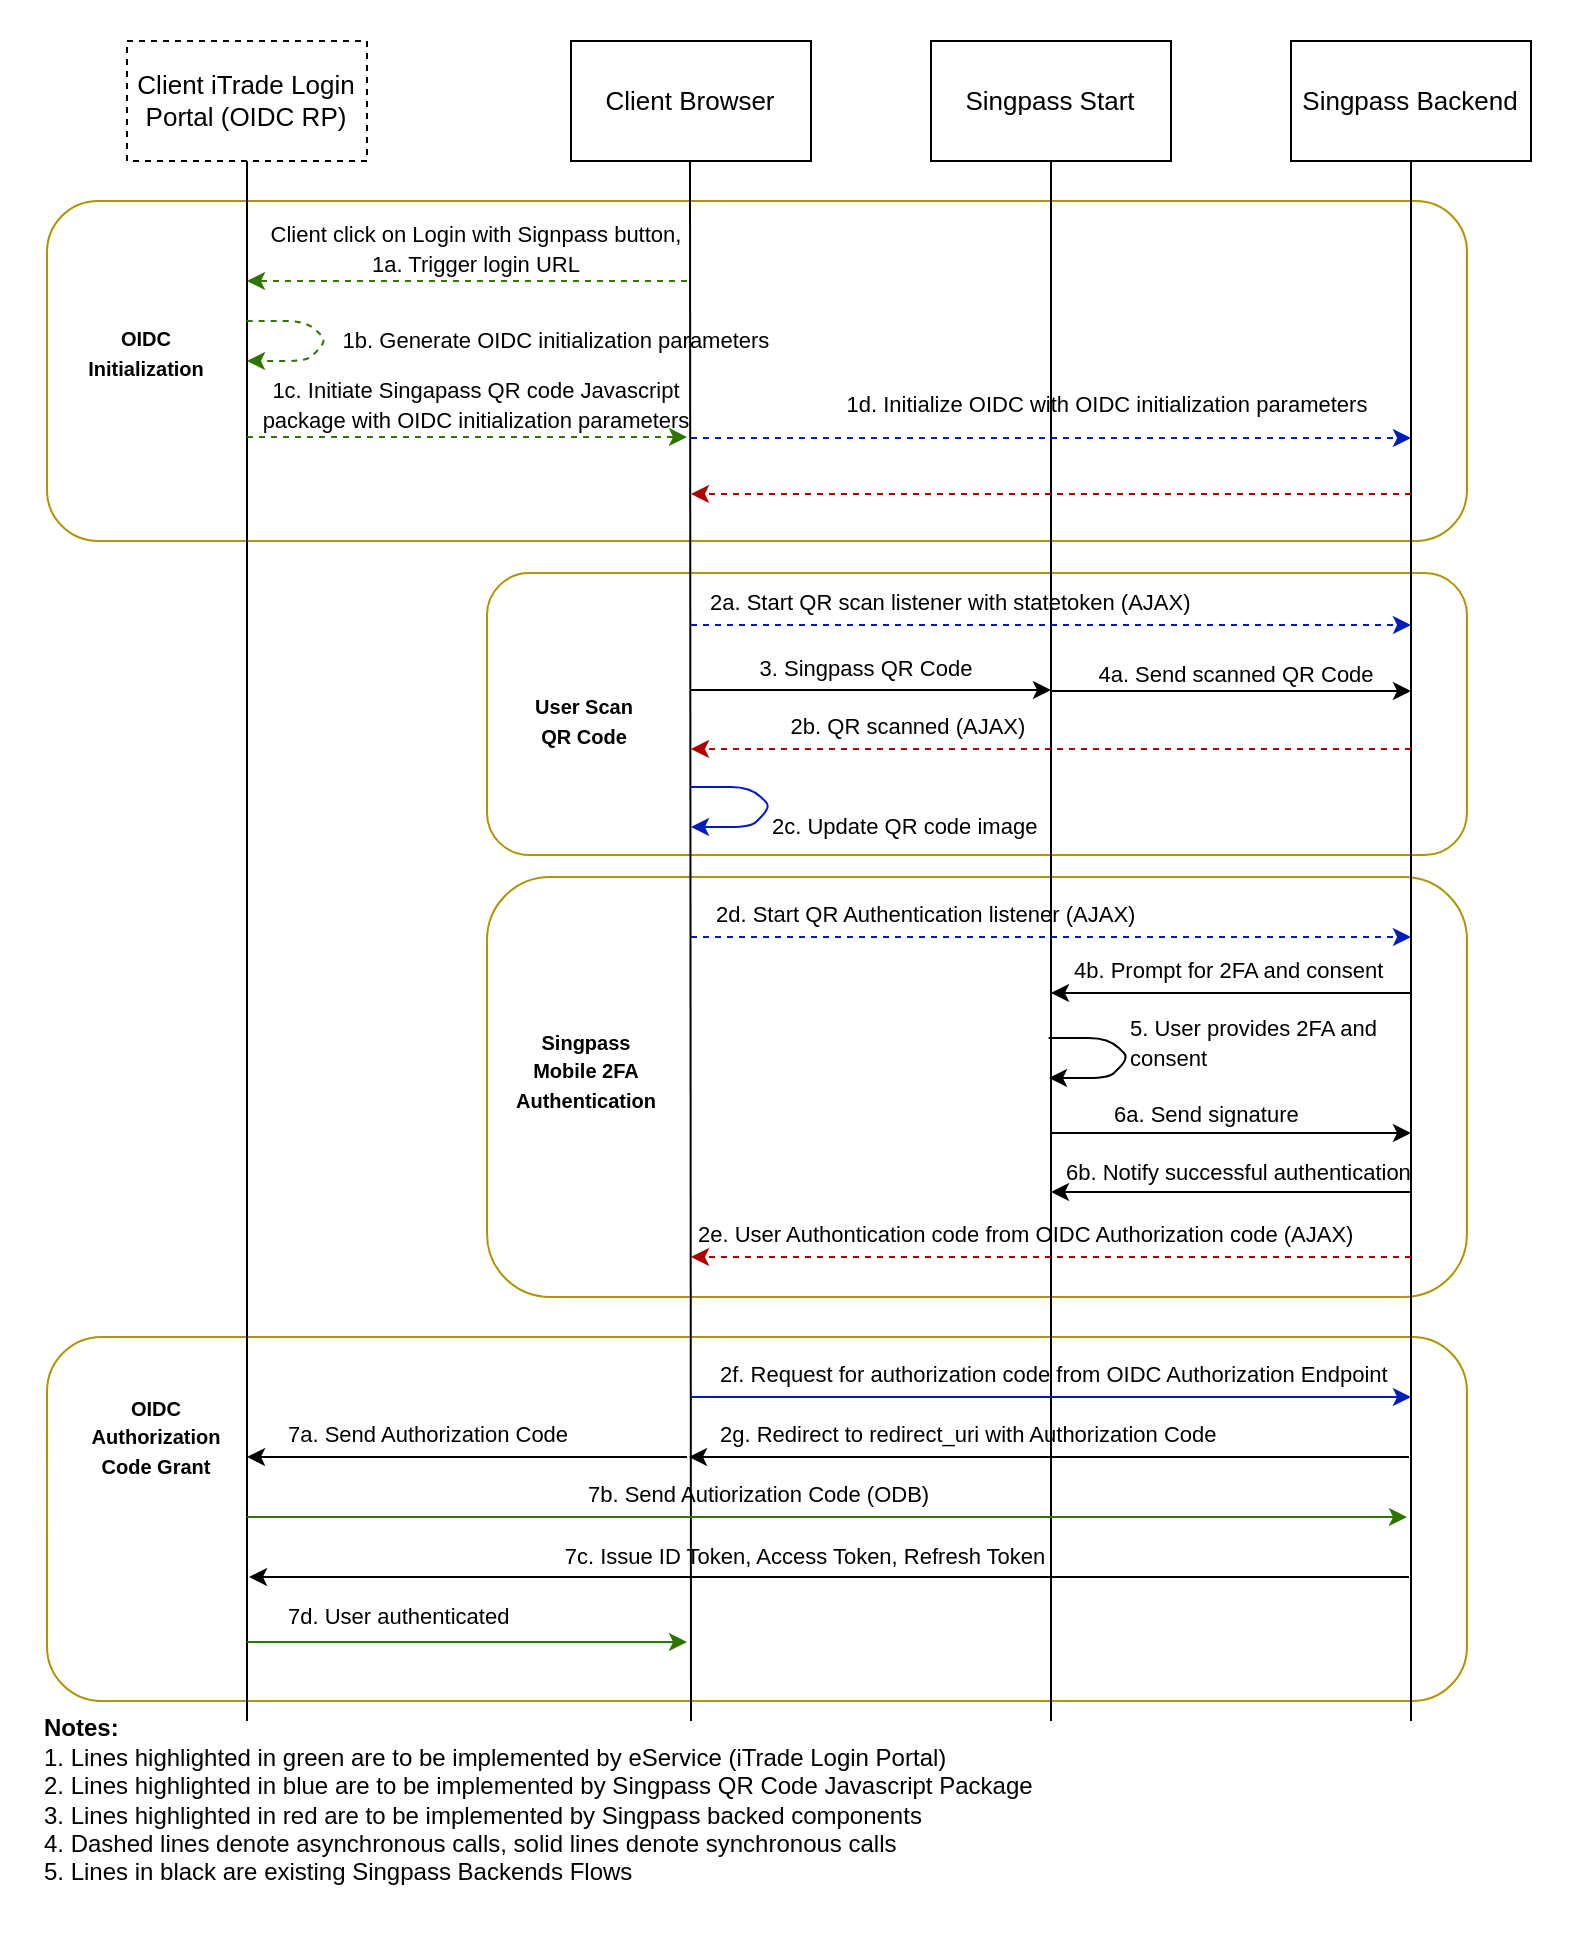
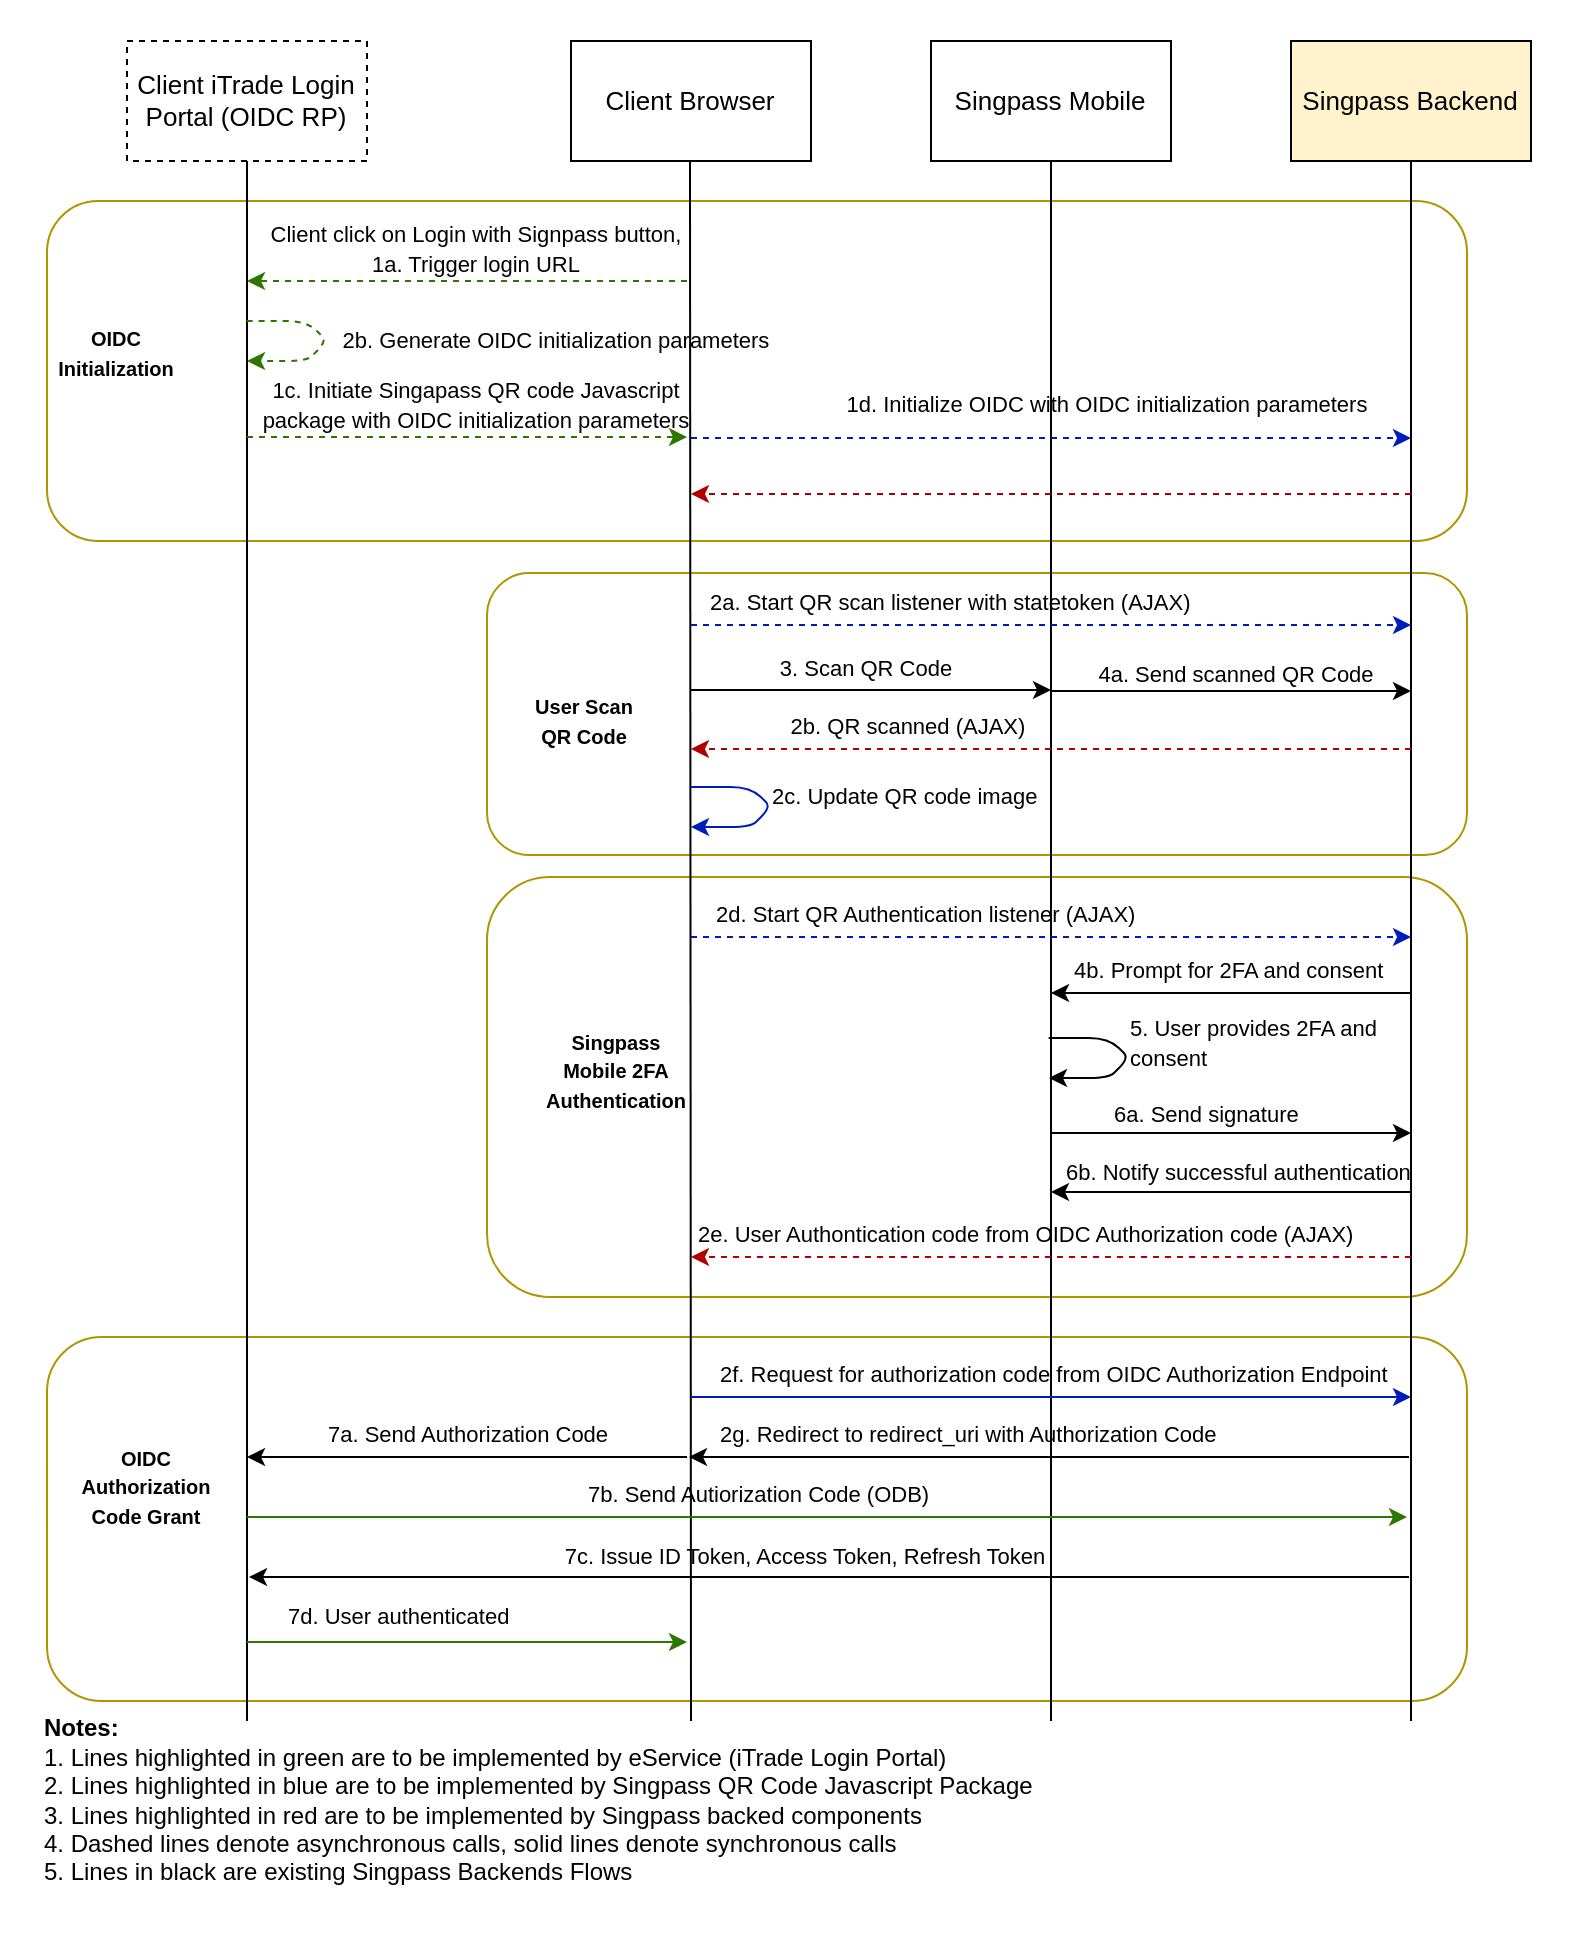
node "Singpass Start": label "Singpass Start" -> "Singpass Mobile"
node "Singpass Backend": fillcolor #ffffff -> #fff2cc
node "1b. Generate OIDC initialization parameters": label "1b. Generate OIDC initialization parameters" -> "2b. Generate OIDC initialization parameters"
node "OIDC Initialization": moved (147, 353) -> (117, 353)
node "3. Singpass QR Code": label "3. Singpass QR Code" -> "3. Scan QR Code"
node "2c. Update QR code image": moved (908, 827) -> (908, 797)
node "Singpass Mobile 2FA Authentication": moved (587, 1071) -> (617, 1071)
node "7a. Send Authorization Code": moved (436, 1435) -> (476, 1435)
node "OIDC Authorization Code Grant": moved (157, 1437) -> (147, 1487)
